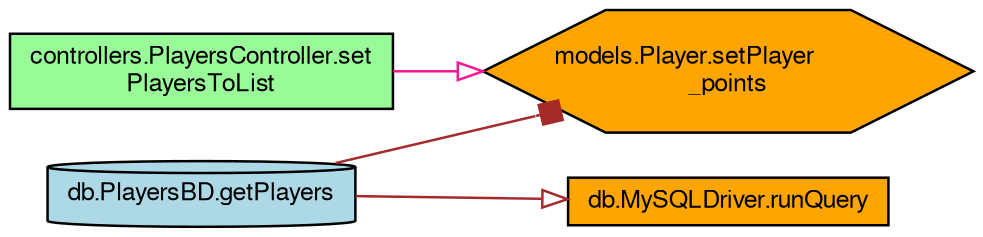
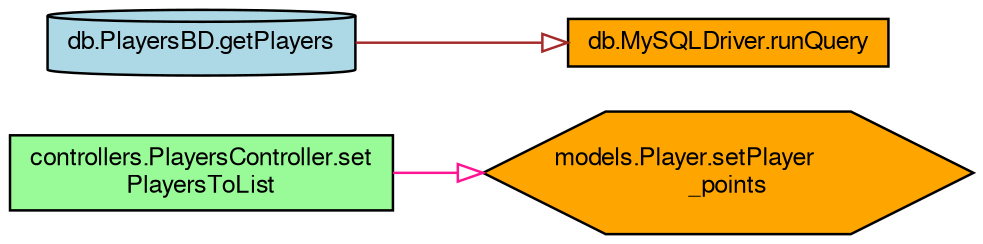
edge "db.PlayersBD.getPlayers" -> "models.Player.setPlayer _points": removed
